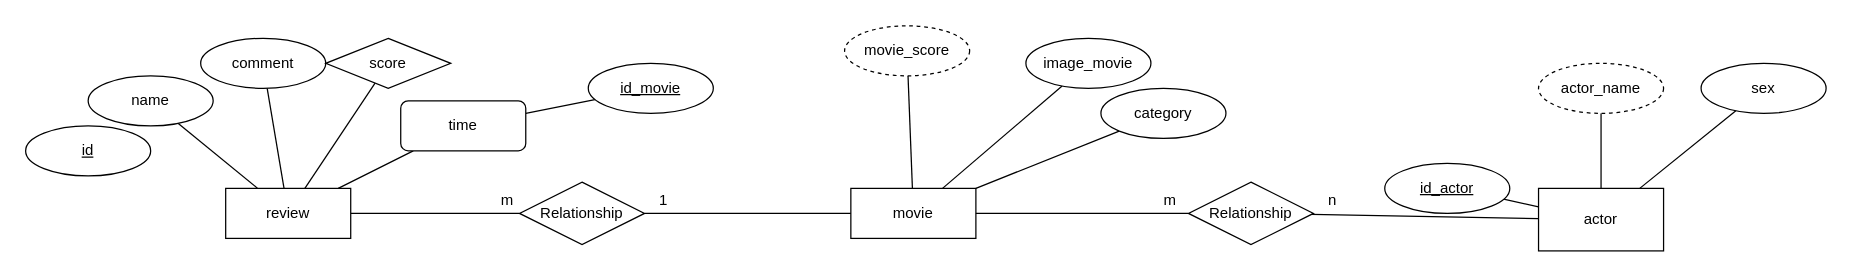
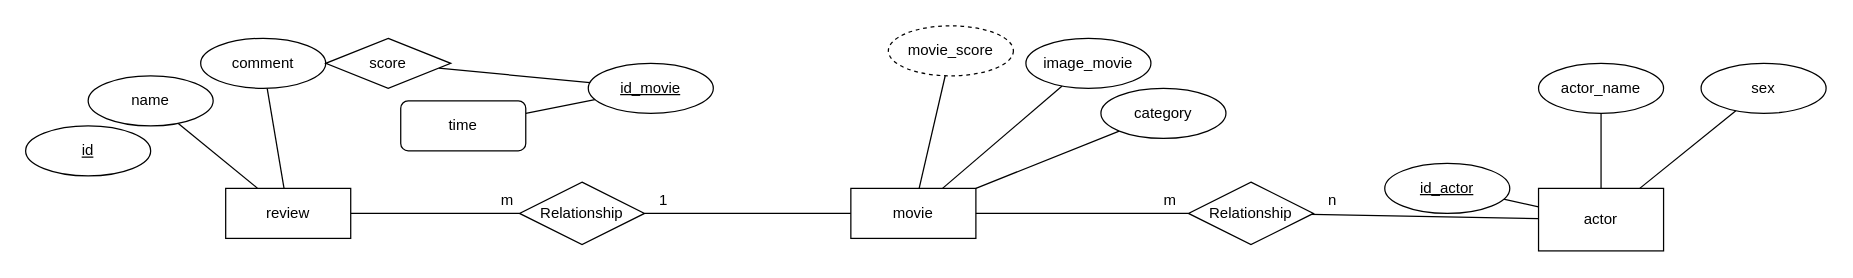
node "movie_score": moved (907, 51) -> (951, 51)
node "actor_name": style dashed -> solid
edge "score" -- "review": now "score" -- "id_movie"
edge "time" -- "review": removed
